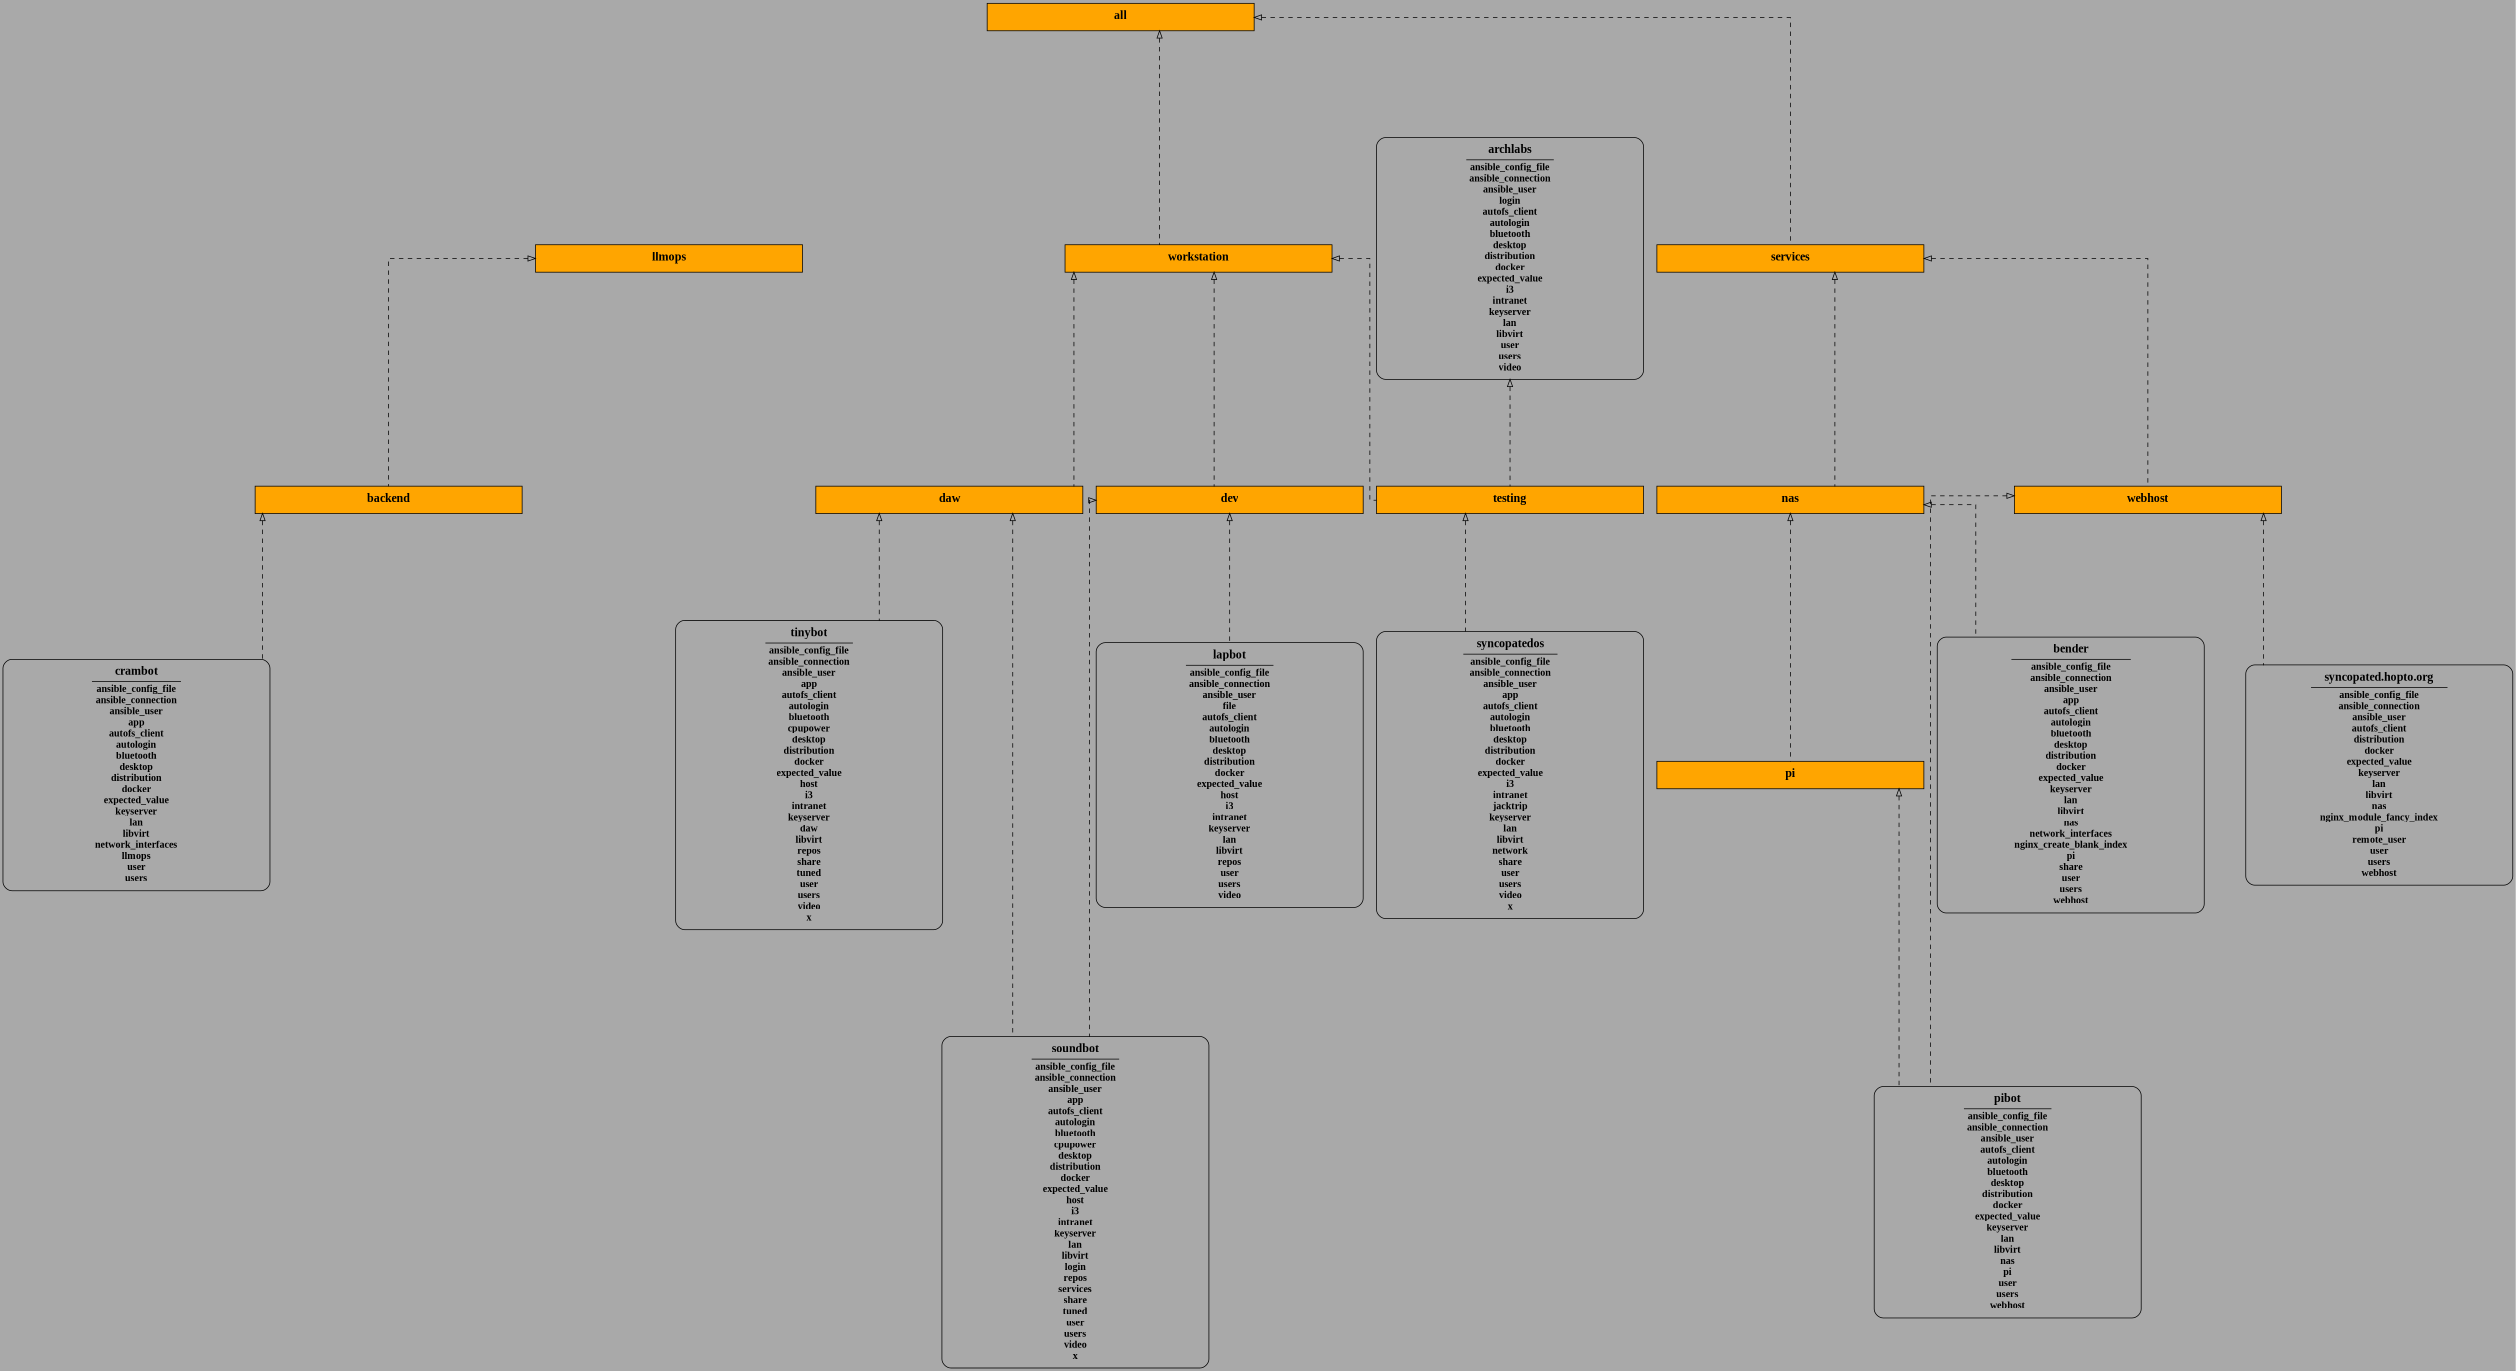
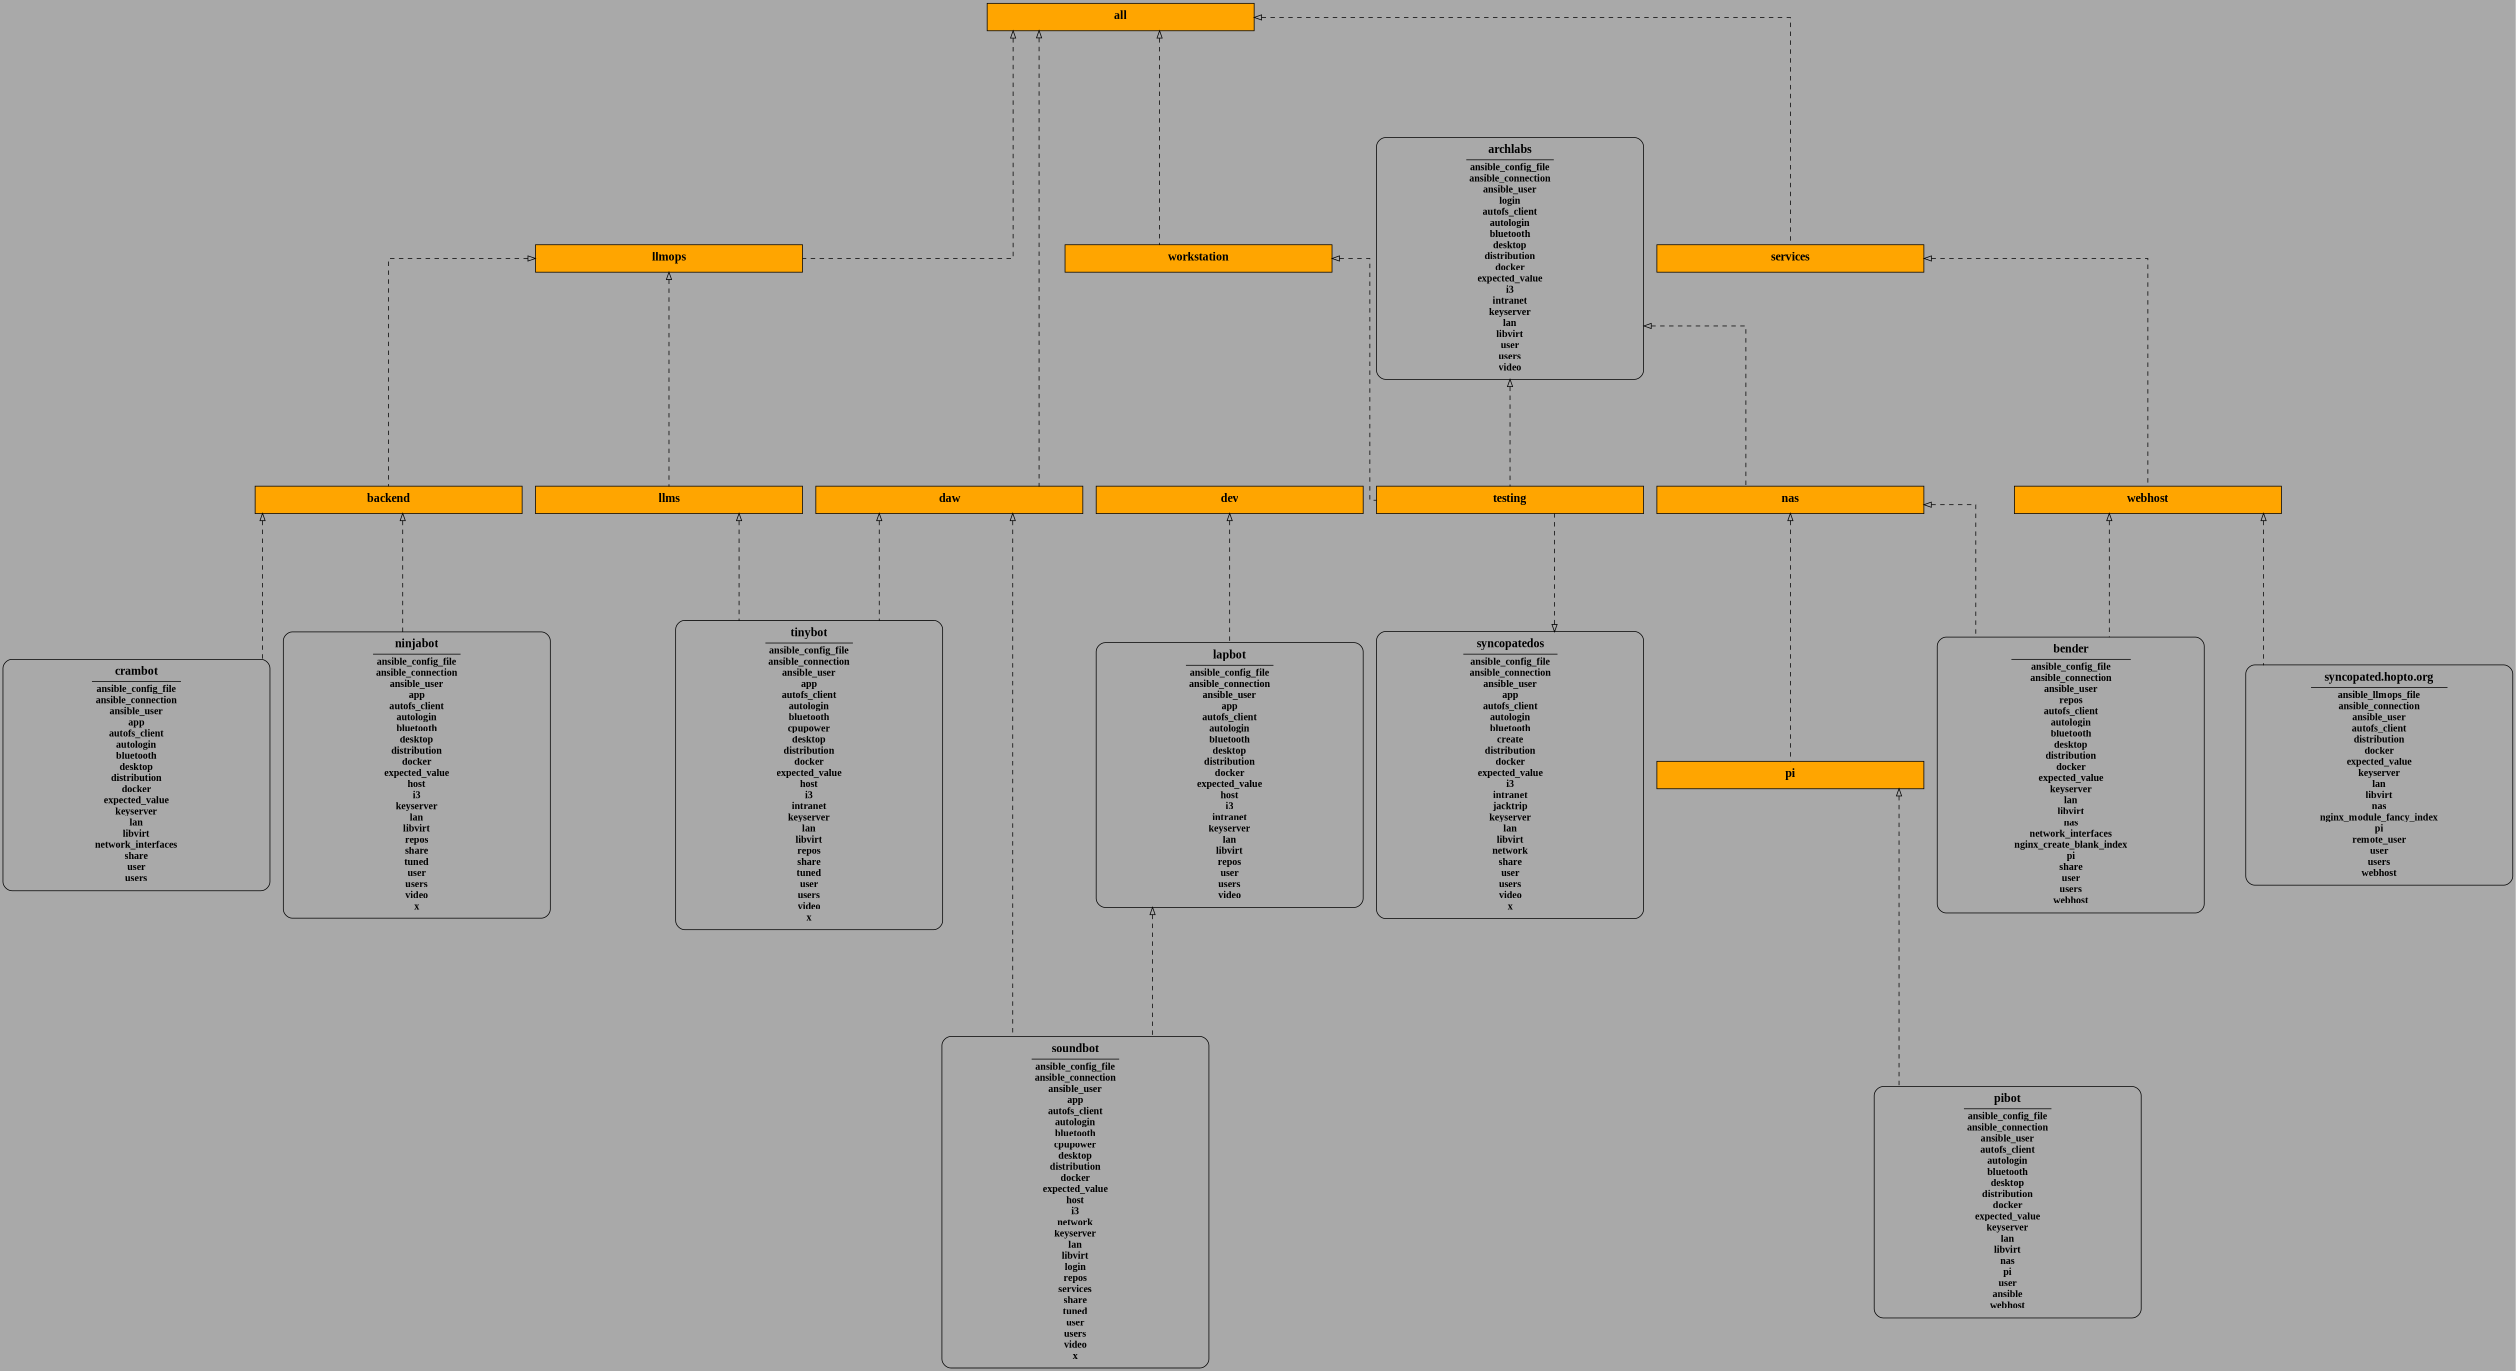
edge "llmops" -> "all": added
edge "daw" -> "workstation": now "daw" -> "all"
edge "dev" -> "workstation": removed
edge "nas" -> "services": now "nas" -> "archlabs"
node "llms": added
edge "syncopatedos" -> "testing": reversed
node "syncopated.hopto.org": text "ansible_config_file" -> "ansible_llmops_file"
node "bender": text "app" -> "repos"
node "lapbot": text "file" -> "app"
node "syncopatedos": text "desktop" -> "create"
edge "pibot" -> "webhost": now "bender" -> "webhost"
edge "soundbot" -> "dev": now "soundbot" -> "lapbot"
node "ninjabot": added
node "tinybot": text "daw" -> "lan"
node "crambot": text "llmops" -> "share"
node "soundbot": text "intranet" -> "network"
node "pibot": text "users" -> "ansible"
